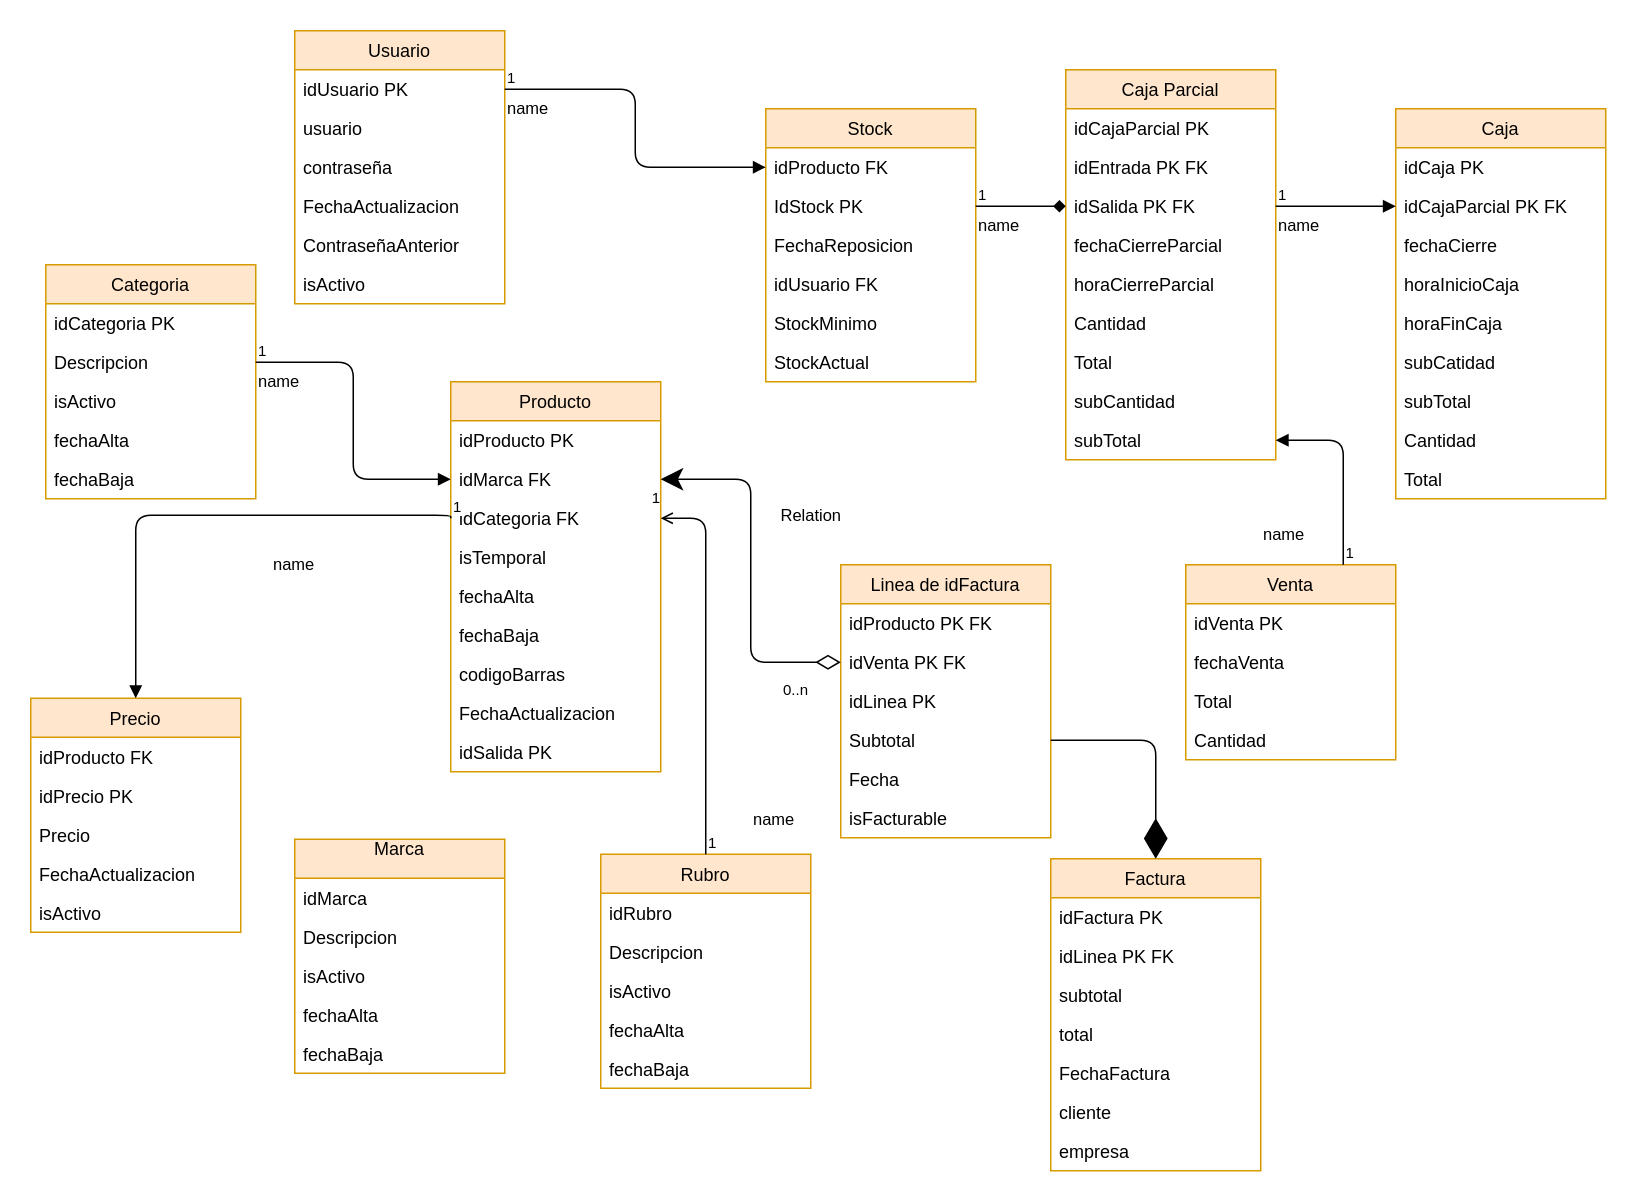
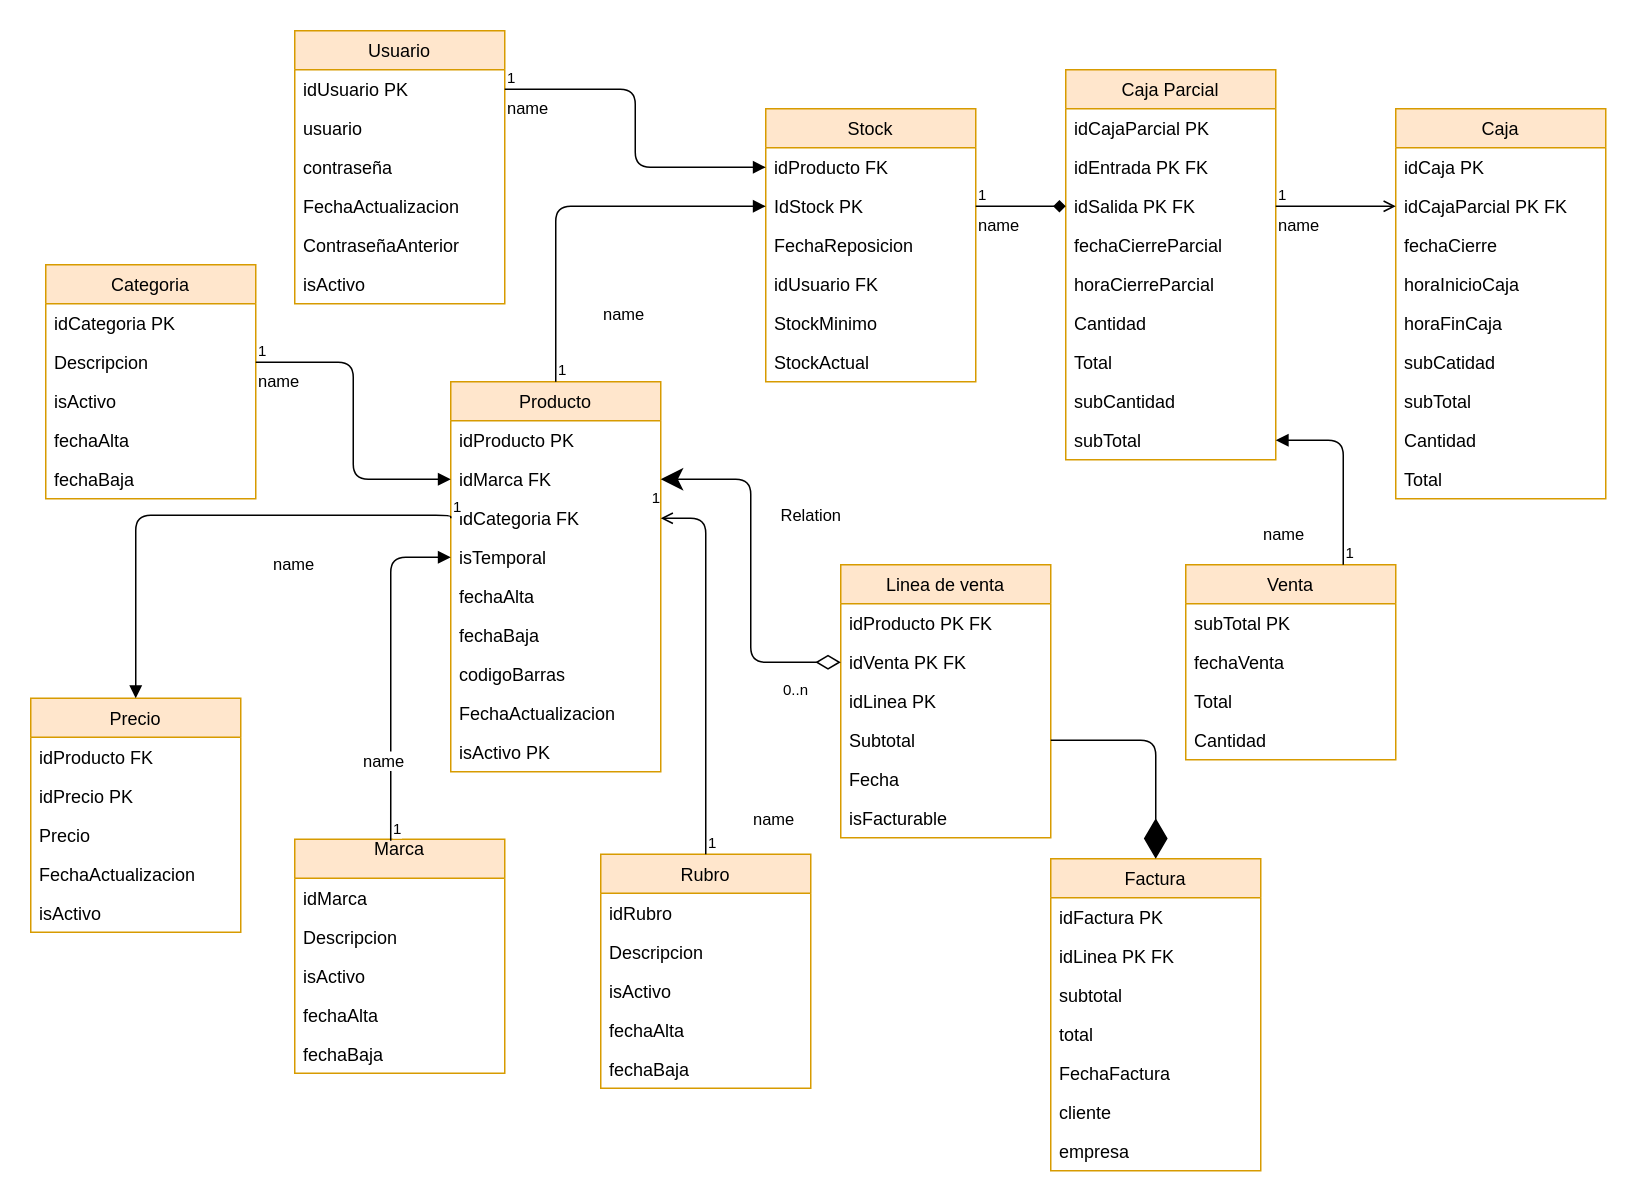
edge "Producto" -> "IdStock PK": added, labels "1", "name"
edge "idSalida PK FK" -> "idCajaParcial PK FK": arrowhead block -> open
node "Linea de idFactura": label "Linea de idFactura" -> "Linea de venta"
node "idVenta PK": label "idVenta PK" -> "subTotal PK"
edge "Marca" -> "isTemporal": added, labels "1", "name"
node "idSalida PK": label "idSalida PK" -> "isActivo PK"
